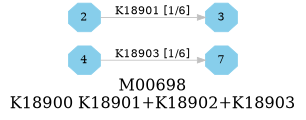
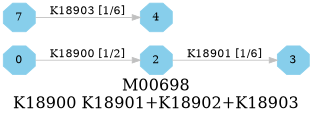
node "0": added
edge "4" -> "7": reversed
